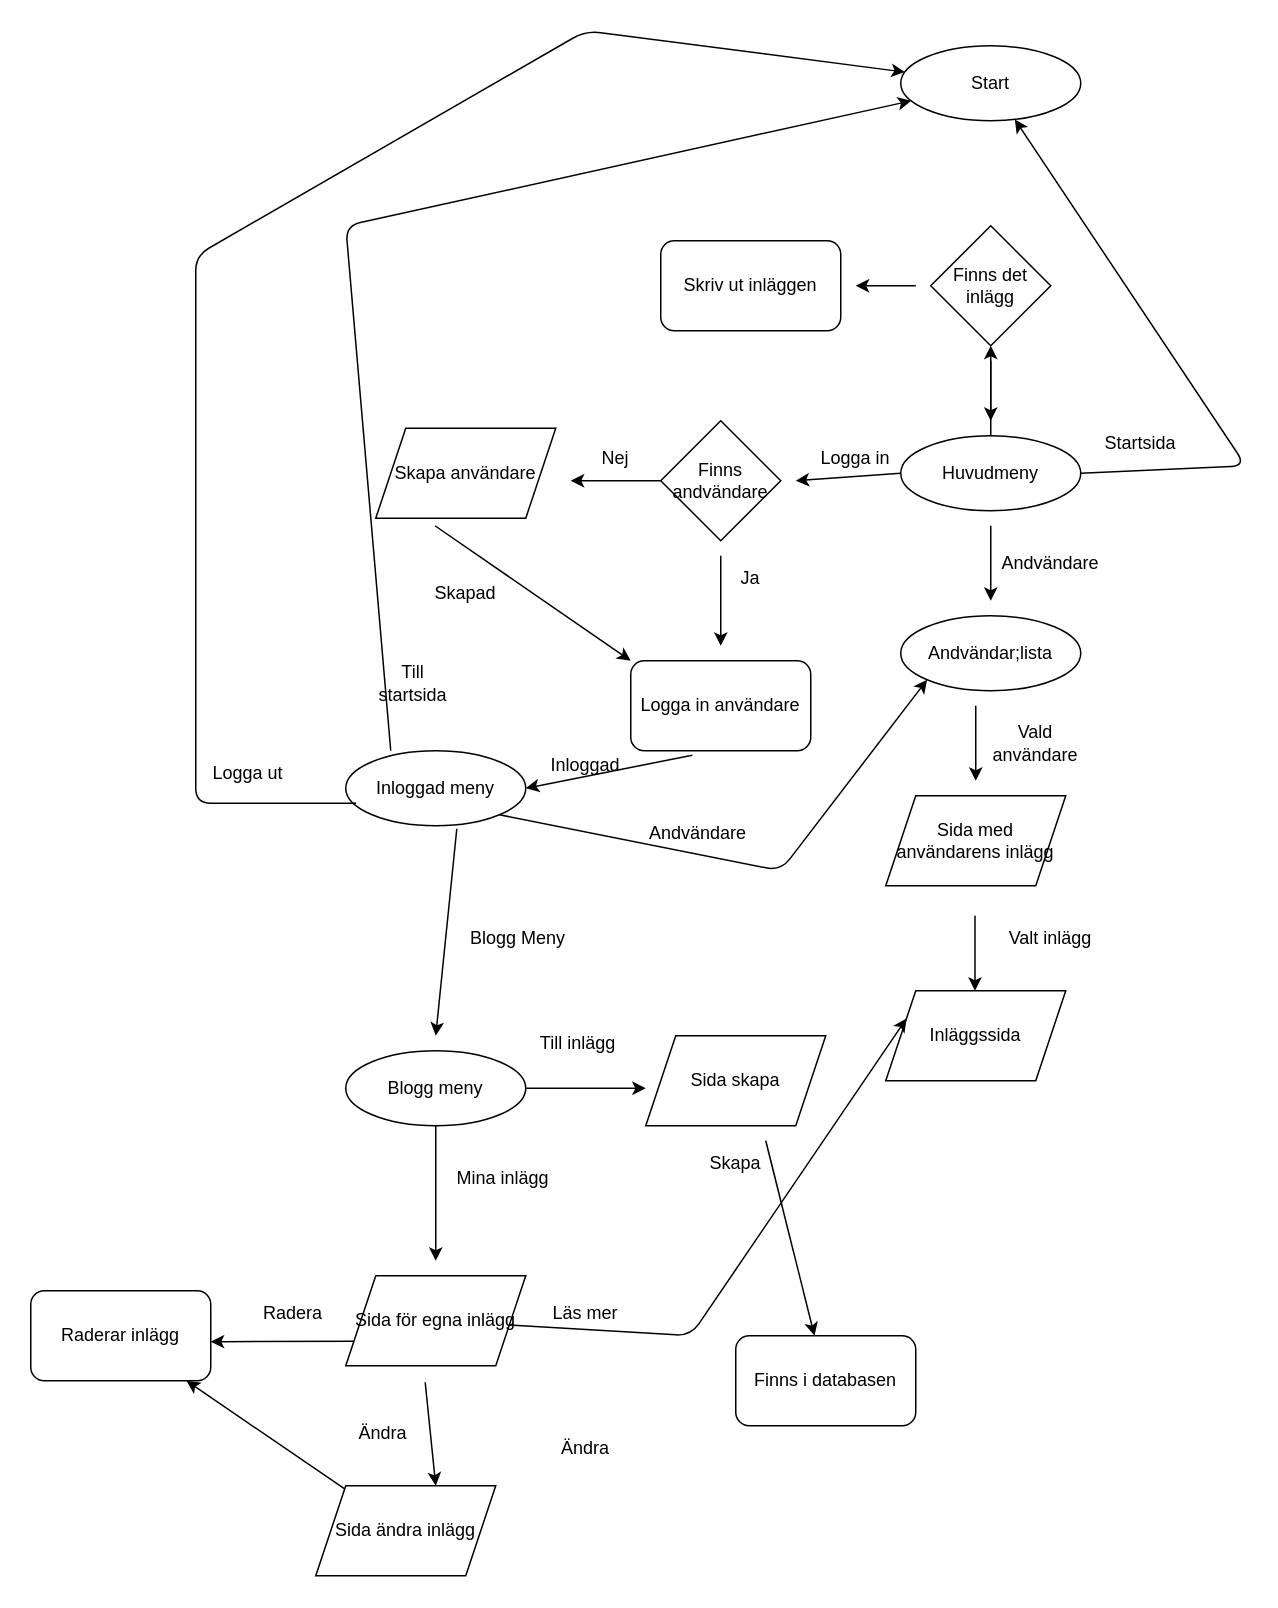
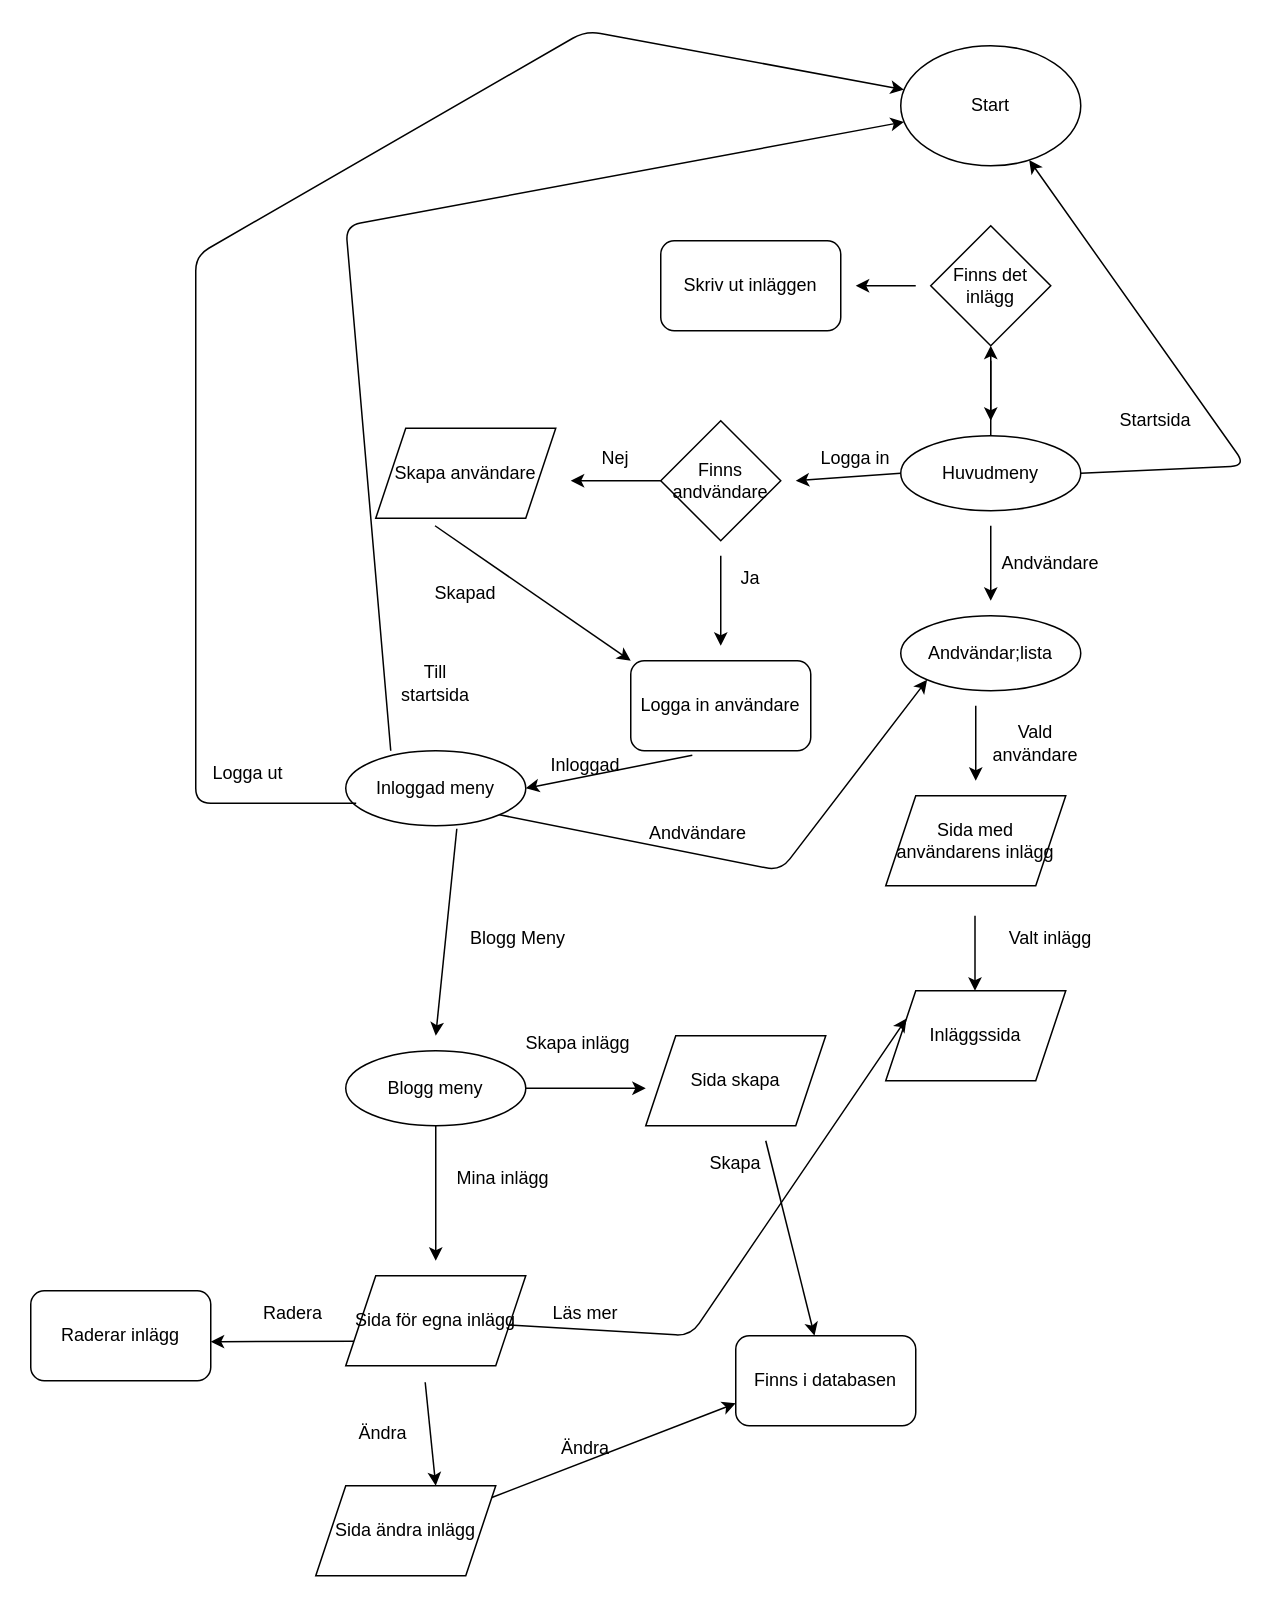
node "Start": size 180x75 -> 180x120
node "Startsida": moved (1141, 443) -> (1156, 421)
node "Till startsida": moved (413, 683) -> (436, 683)
node "Till inlägg": label "Till inlägg" -> "Skapa inlägg"
edge "Sida ändra inlägg" -> "Raderar inlägg": now "Sida ändra inlägg" -> "Finns i databasen"
